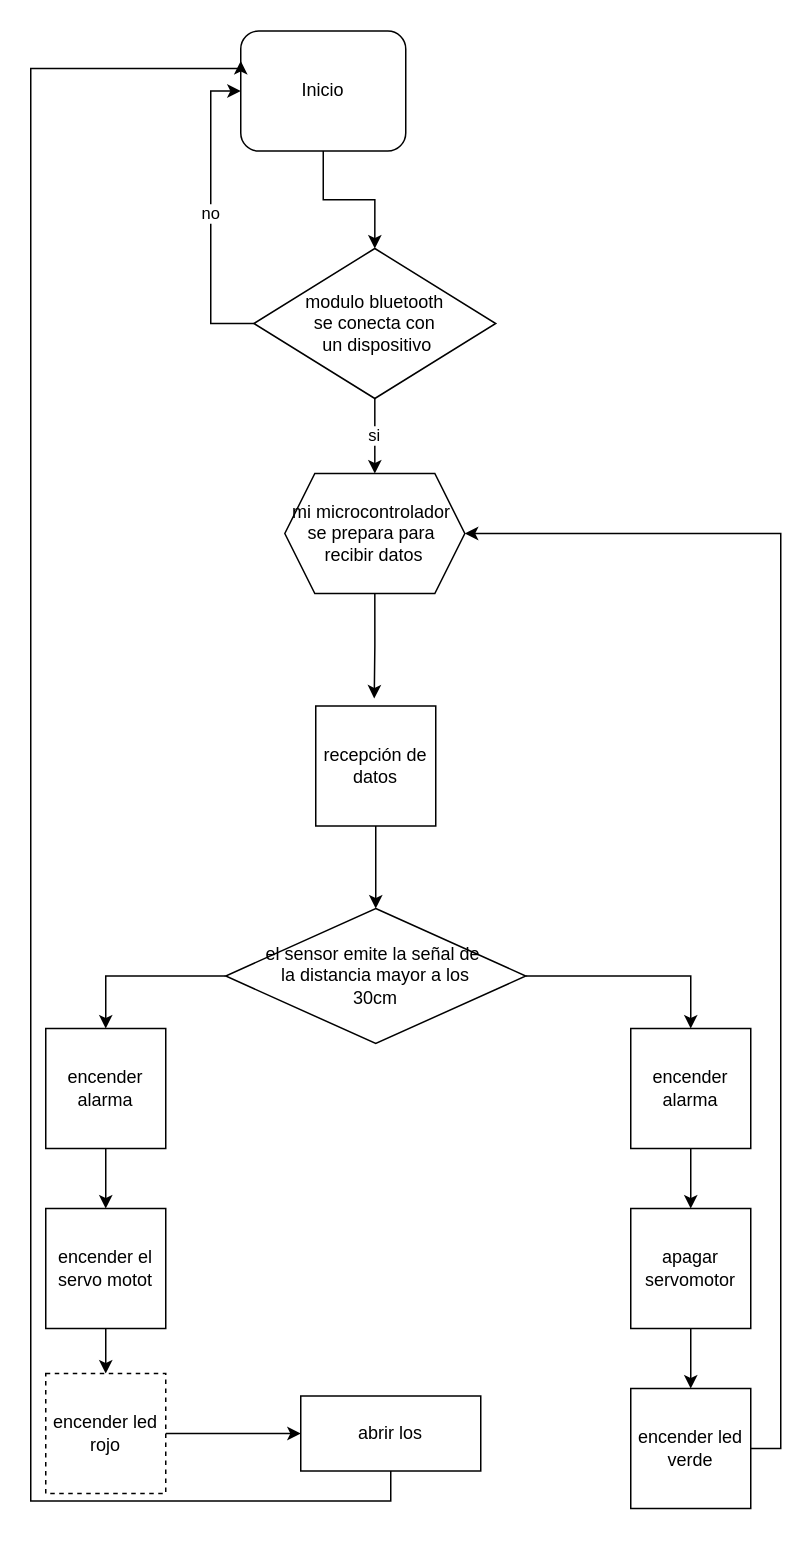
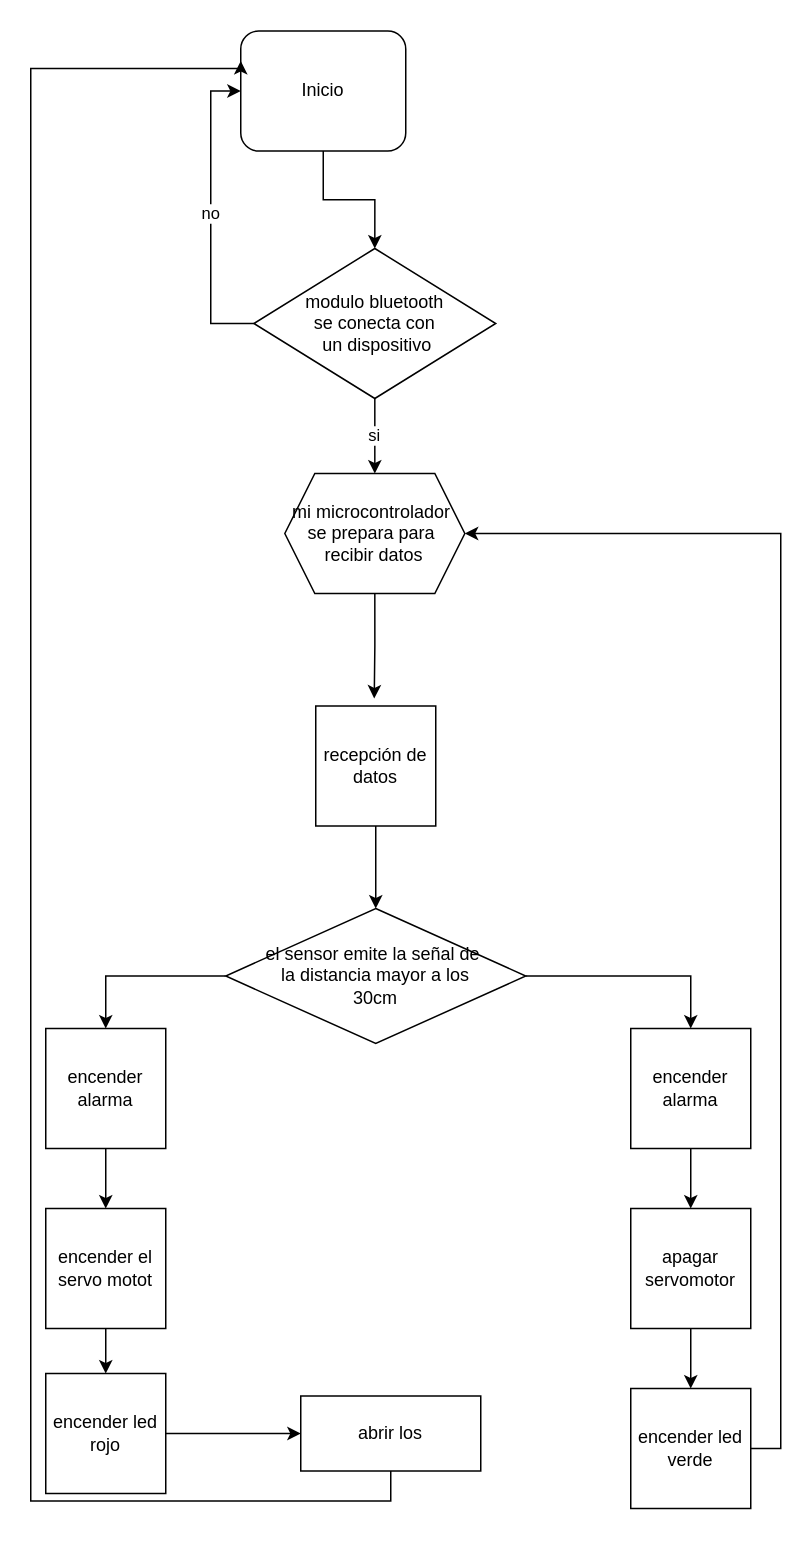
node "encender led rojo": style dashed -> solid
